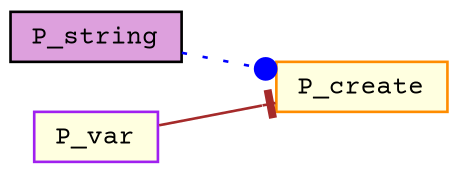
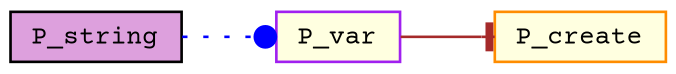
edge "P_string" -> "P_create": now "P_string" -> "P_var"
